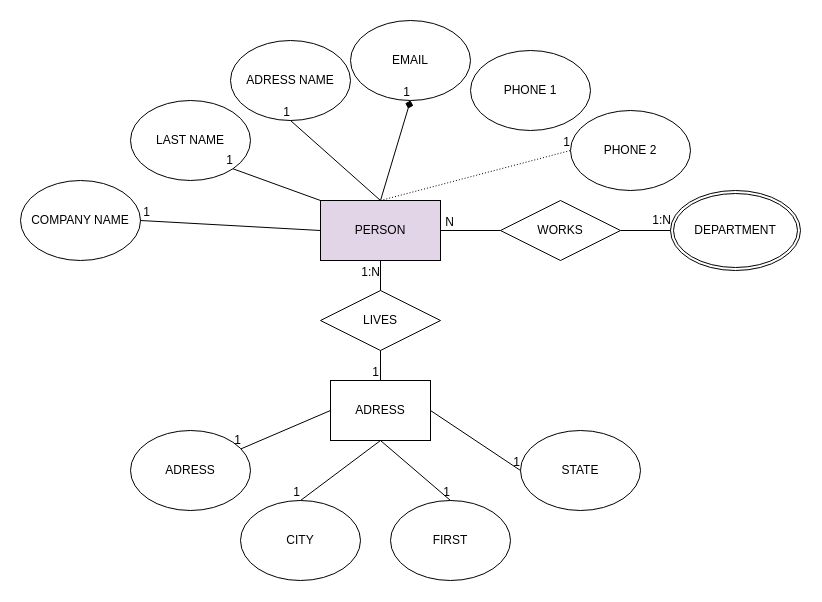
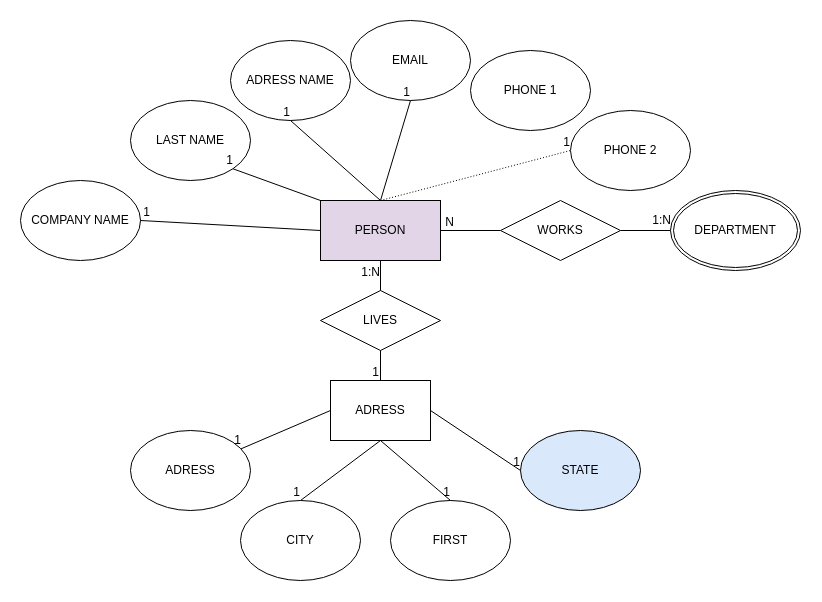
edge "PERSON" -> "EMAIL": arrowhead diamond -> none
node "STATE": fillcolor #ffffff -> #dae8fc
